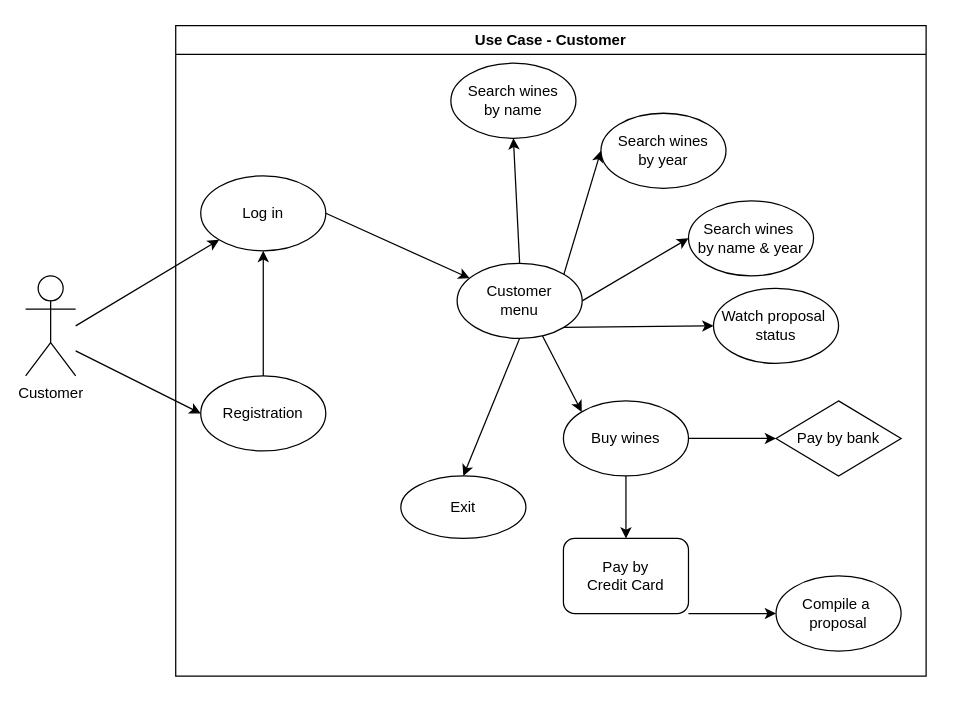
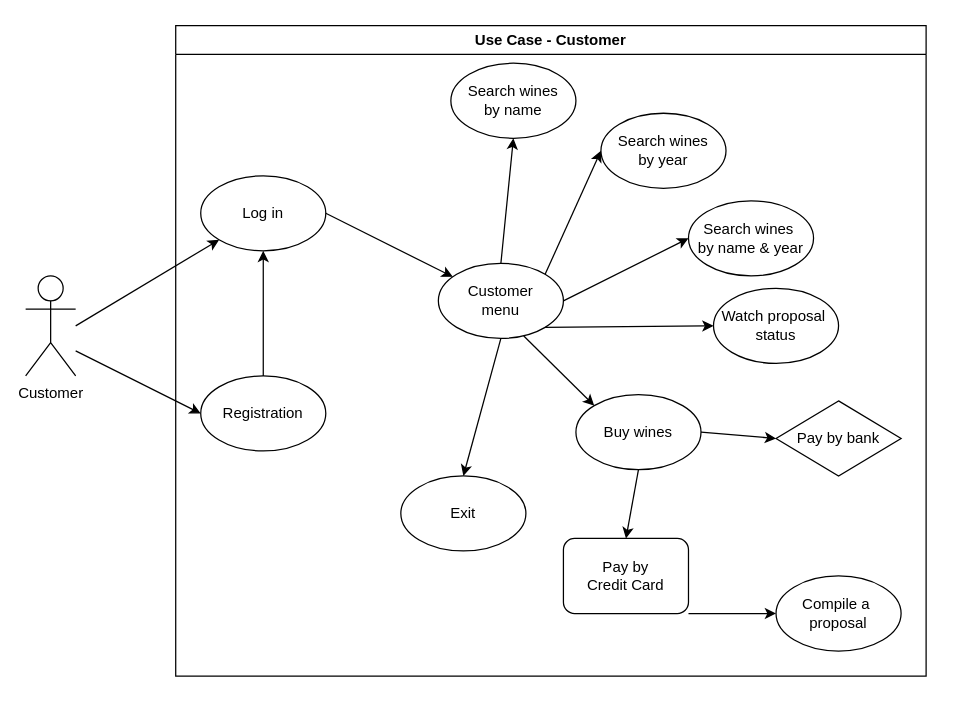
node "Customer menu": moved (519, 301) -> (501, 301)
node "Buy wines": moved (626, 438) -> (638, 432)
node "Exit": size 125x63 -> 125x75
